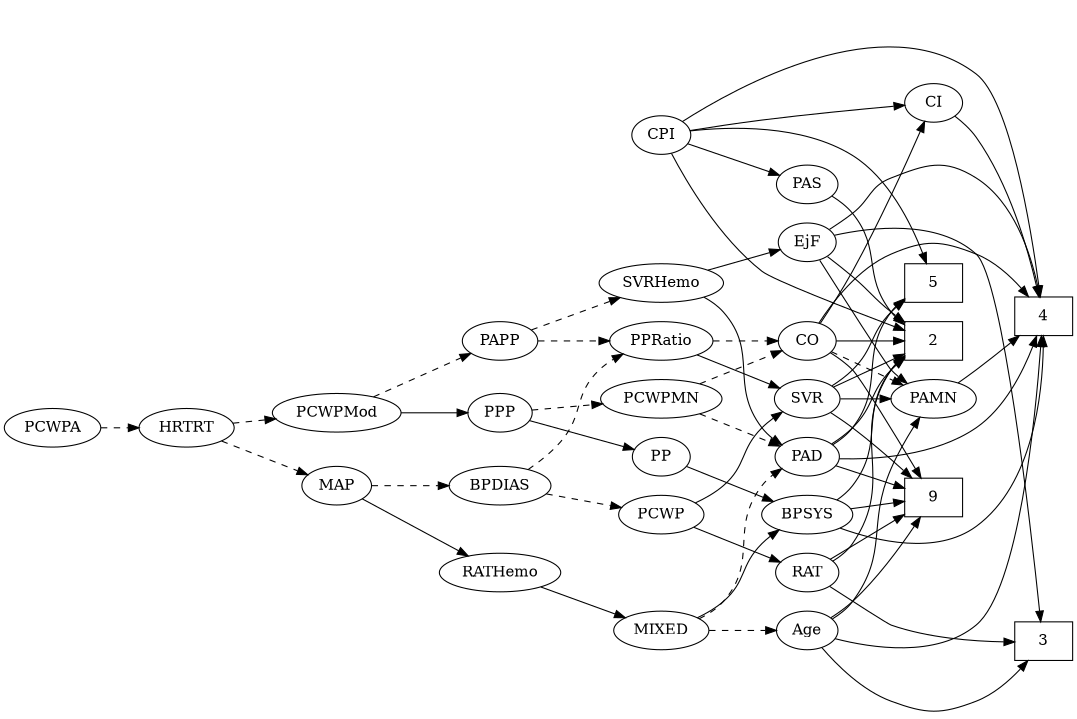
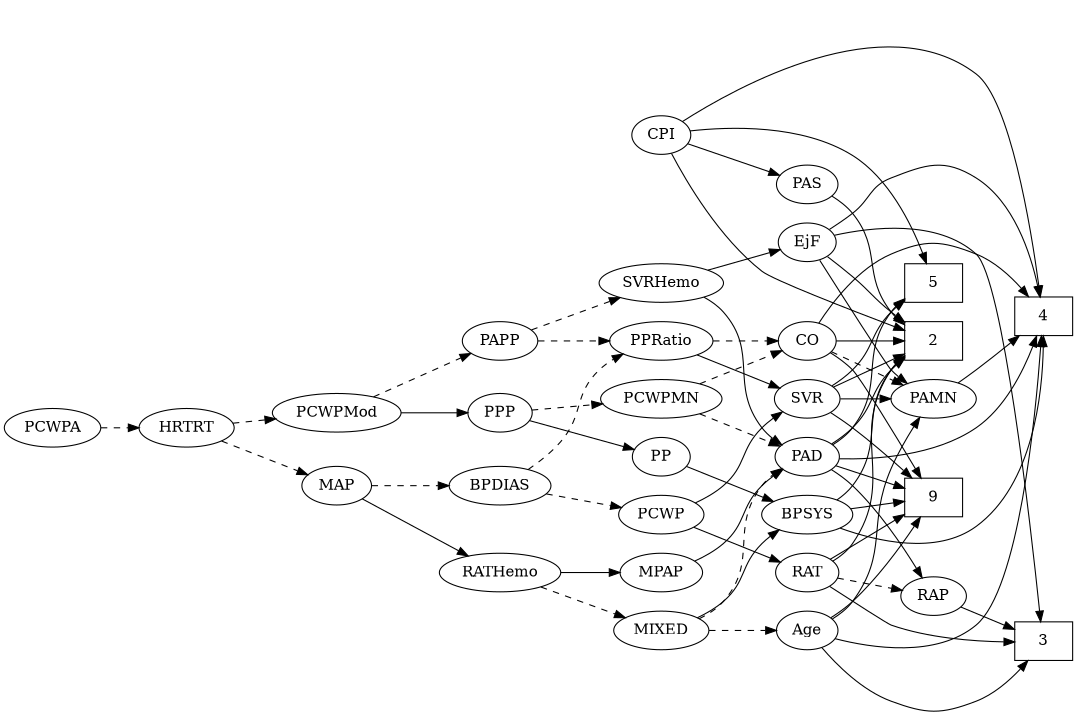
node "CI": removed
node "MPAP": added
node "RAP": added
edge "RATHemo" -> "MIXED": style solid -> dashed
